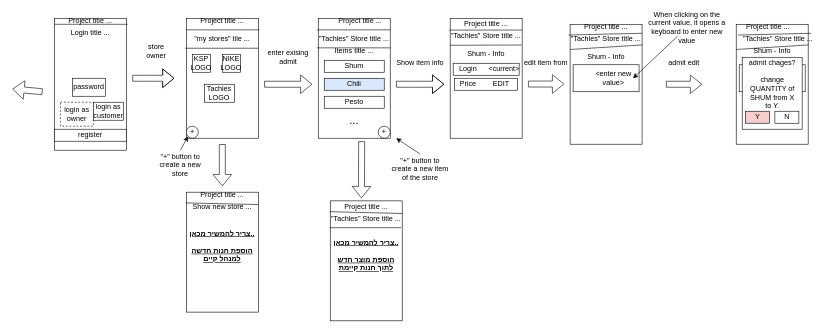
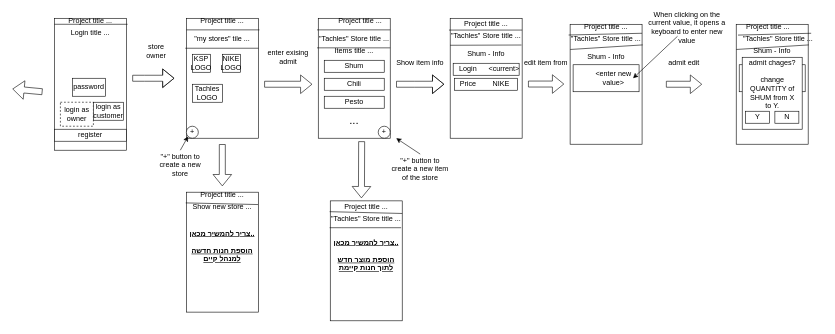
node "Chili": fillcolor #dae8fc -> #ffffff
node "EDIT": label "EDIT" -> "NIKE"
node "Tachles LOGO": moved (219, 93) -> (207, 93)
node "Y": fillcolor #f8cecc -> #ffffff
